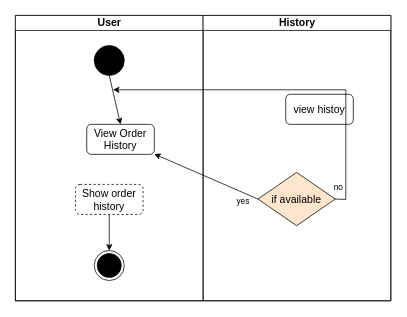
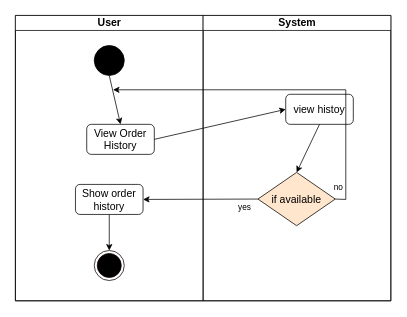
node "History": label "History" -> "System"
edge "View Order History" -> "view histoy": added
edge "view histoy" -> "if available": added
edge "if available" -> "View Order History": now "if available" -> "Show order history"
node "Show order history": style dashed -> solid
